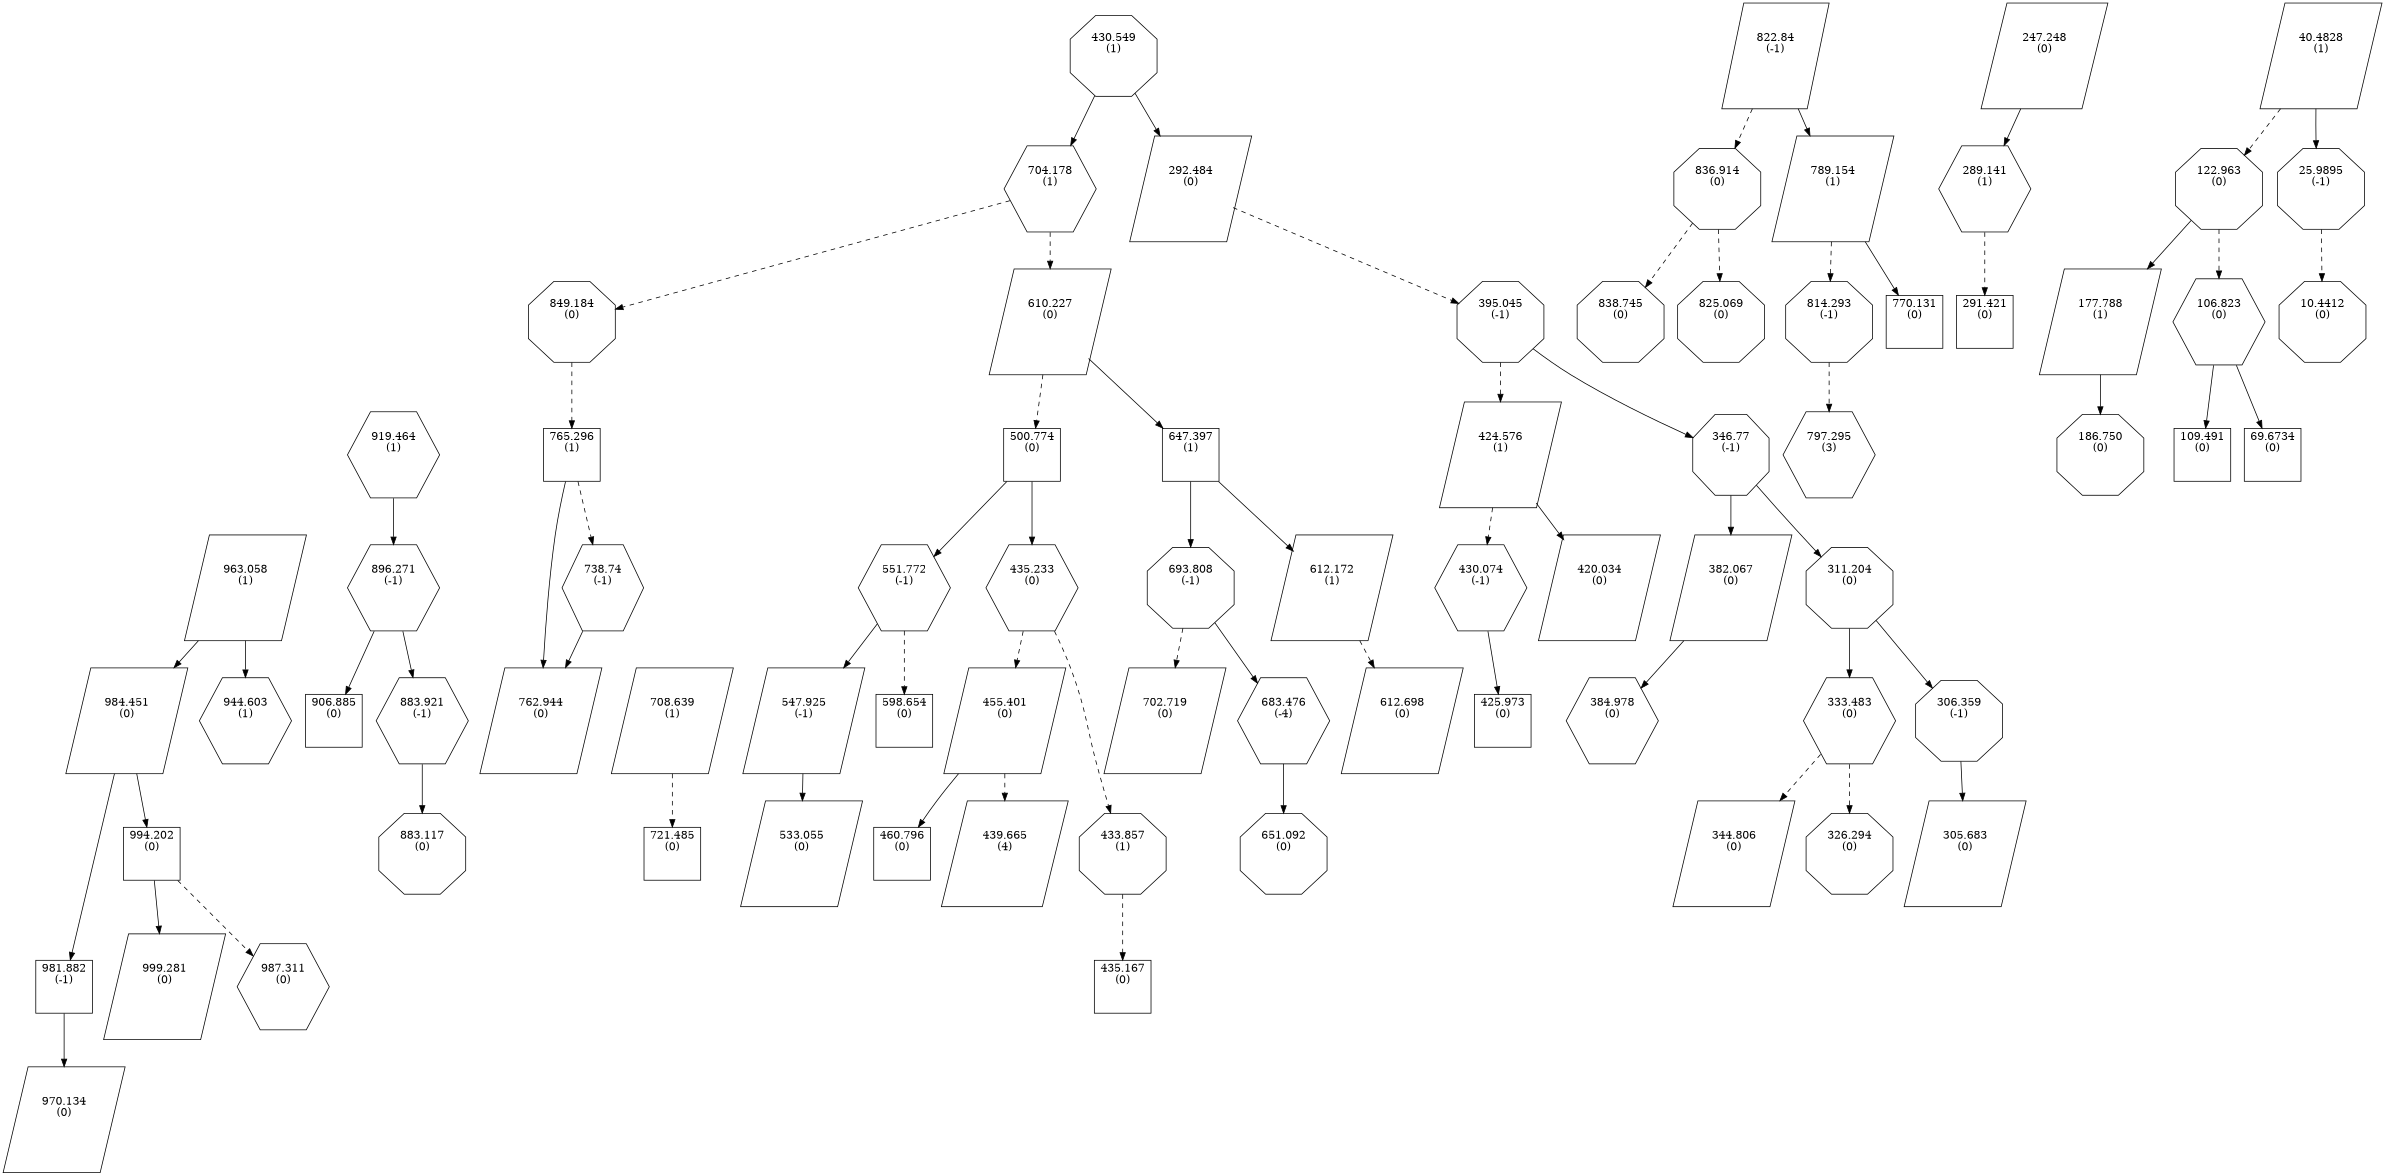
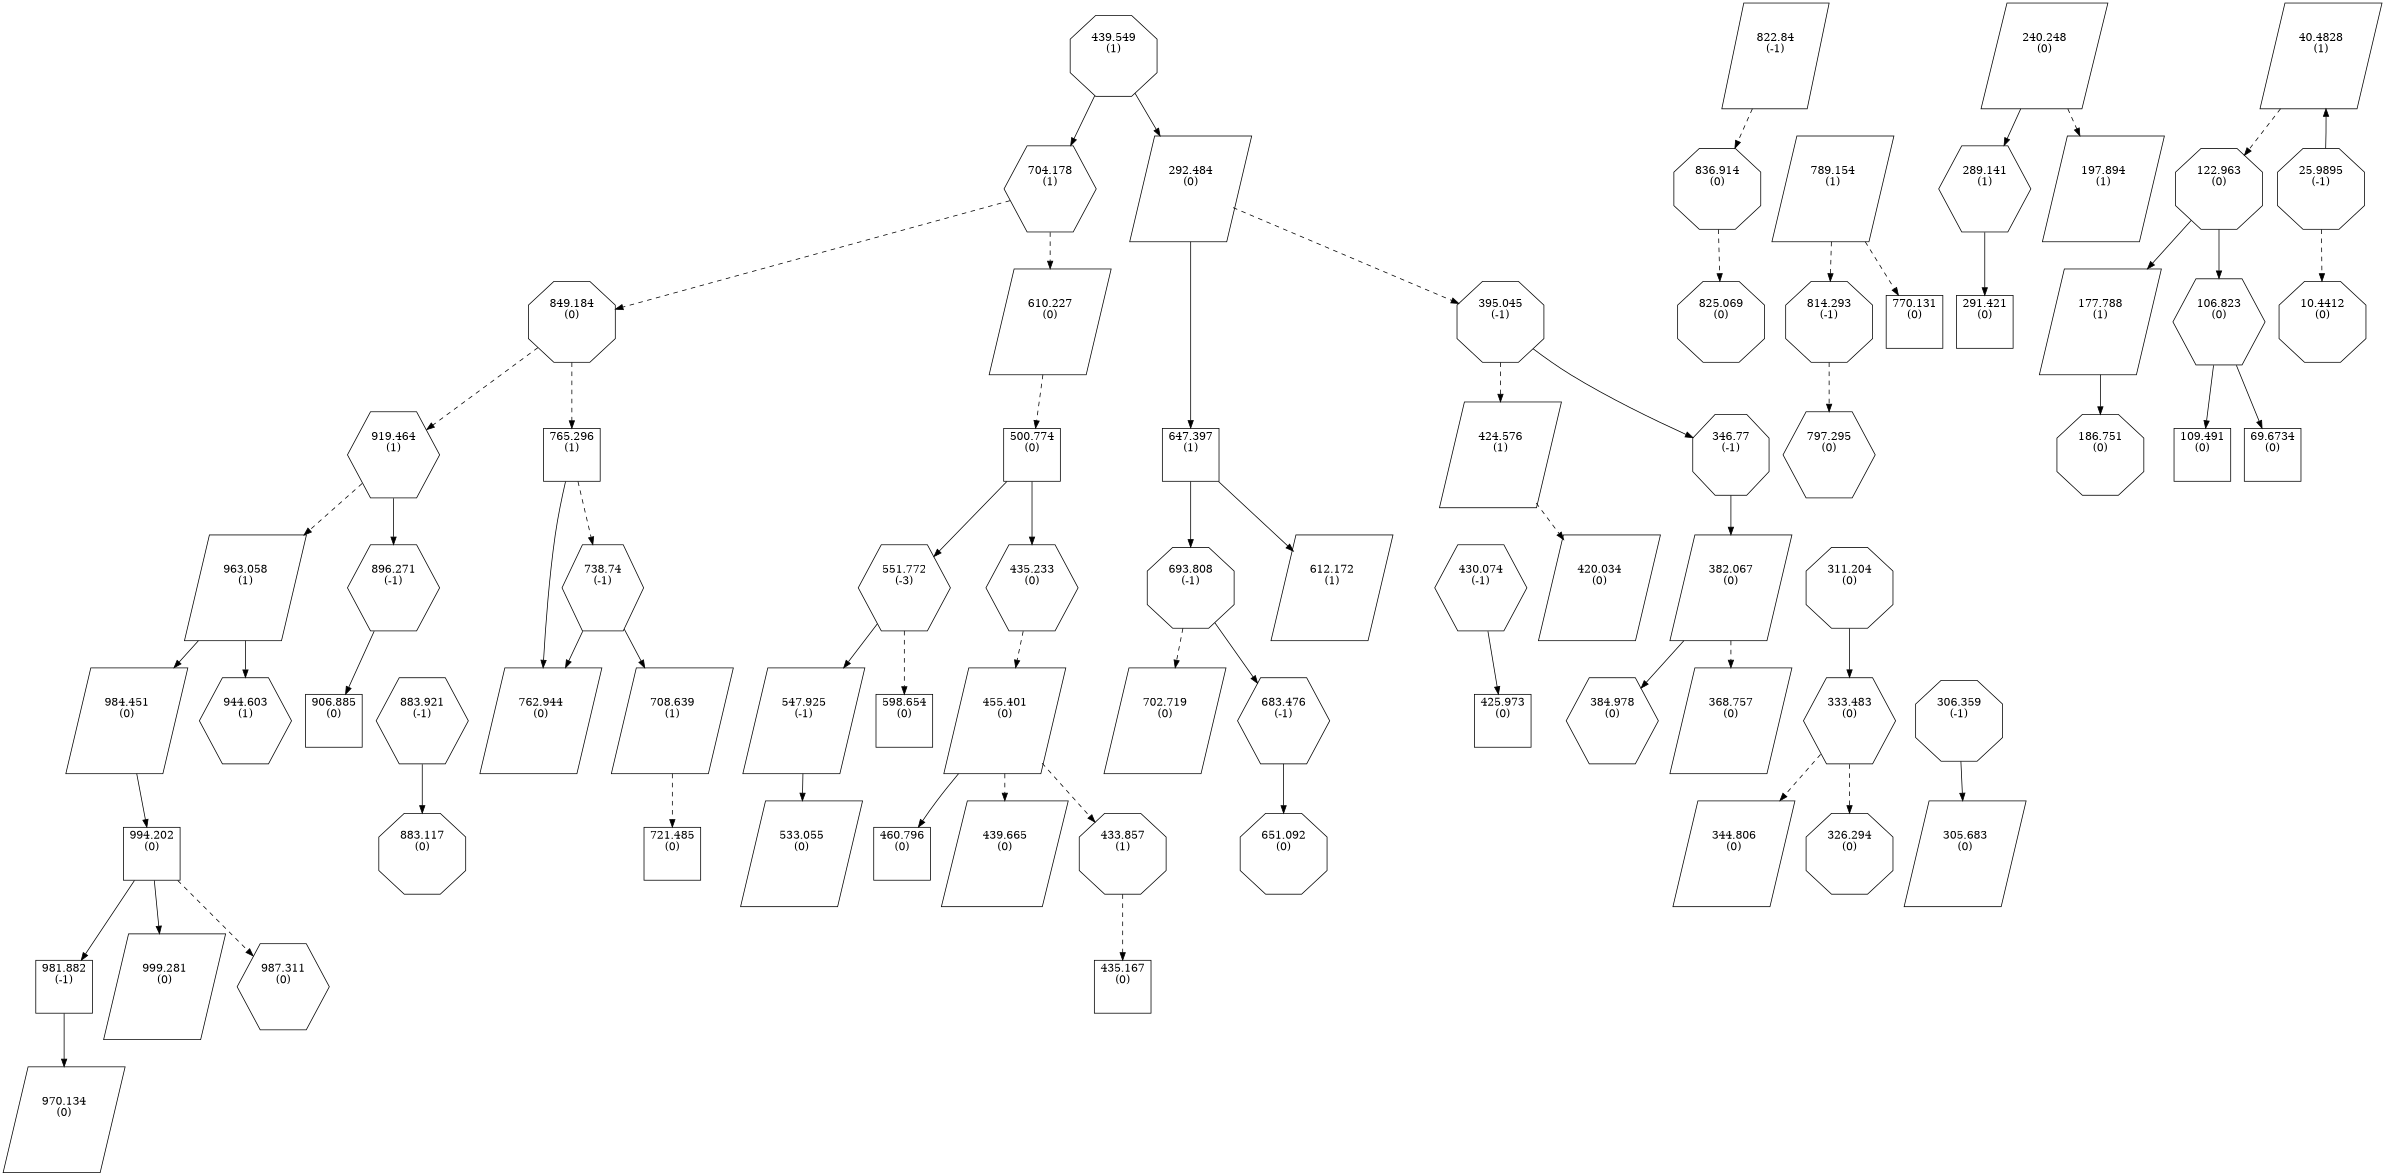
node "430.549 (1)": label "430.549 (1)" -> "439.549 (1)"
node "247.248 (0)": label "247.248 (0)" -> "240.248 (0)"
edge "822.84 (-1)" -> "789.154 (1)": removed
edge "40.4828 (1)" -> "25.9895 (-1)": reversed
node "197.894 (1)": added
edge "122.963 (0)" -> "106.823 (0)": style dashed -> solid
edge "289.141 (1)" -> "291.421 (0)": style dashed -> solid
edge "789.154 (1)" -> "770.131 (0)": style solid -> dashed
node "838.745 (0)": removed
edge "849.184 (0)" -> "919.464 (1)": added
edge "610.227 (0)" -> "647.397 (1)": now "292.484 (0)" -> "647.397 (1)"
node "797.295 (3)": label "797.295 (3)" -> "797.295 (0)"
node "186.750 (0)": label "186.750 (0)" -> "186.751 (0)"
edge "919.464 (1)" -> "963.058 (1)": added
edge "424.576 (1)" -> "420.034 (0)": style solid -> dashed
edge "346.77 (-1)" -> "311.204 (0)": removed
edge "424.576 (1)" -> "430.074 (-1)": removed
node "551.772 (-1)": label "551.772 (-1)" -> "551.772 (-3)"
edge "738.74 (-1)" -> "708.639 (1)": added
edge "896.271 (-1)" -> "883.921 (-1)": removed
edge "311.204 (0)" -> "306.359 (-1)": removed
edge "435.233 (0)" -> "433.857 (1)": now "455.401 (0)" -> "433.857 (1)"
node "683.476 (-4)": label "683.476 (-4)" -> "683.476 (-1)"
node "612.698 (0)": removed
node "368.757 (0)": added
node "439.665 (4)": label "439.665 (4)" -> "439.665 (0)"
edge "984.451 (0)" -> "981.882 (-1)": now "994.202 (0)" -> "981.882 (-1)"
